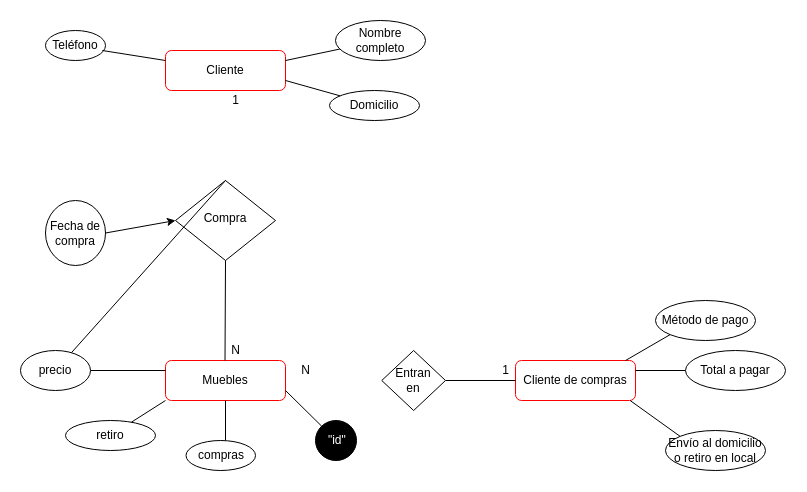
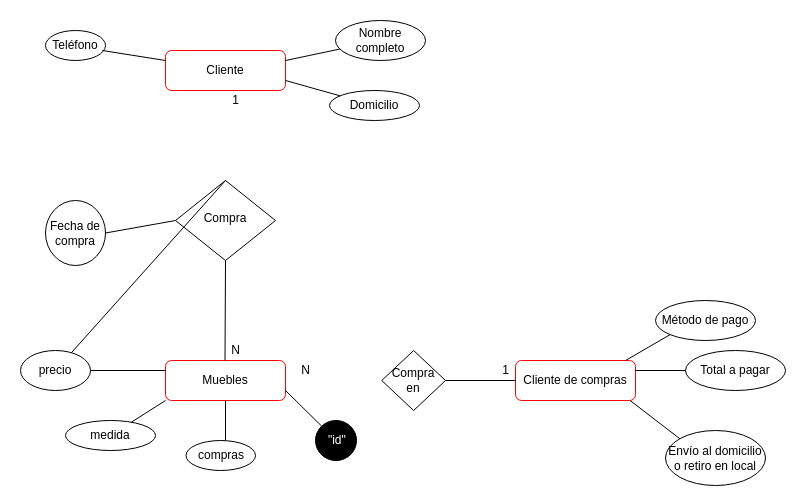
edge "Fecha de compra" -> "Compra": arrowhead classic -> none
node "Entran en": label "Entran en" -> "Compra en"
node "retiro": label "retiro" -> "medida"
node "Envío al domicilio o retiro en local": size 100x40 -> 100x55
